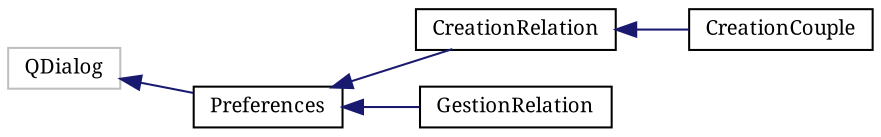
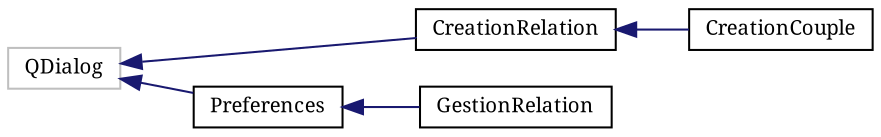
edge "CreationRelation" -> "Preferences": now "CreationRelation" -> "QDialog"
